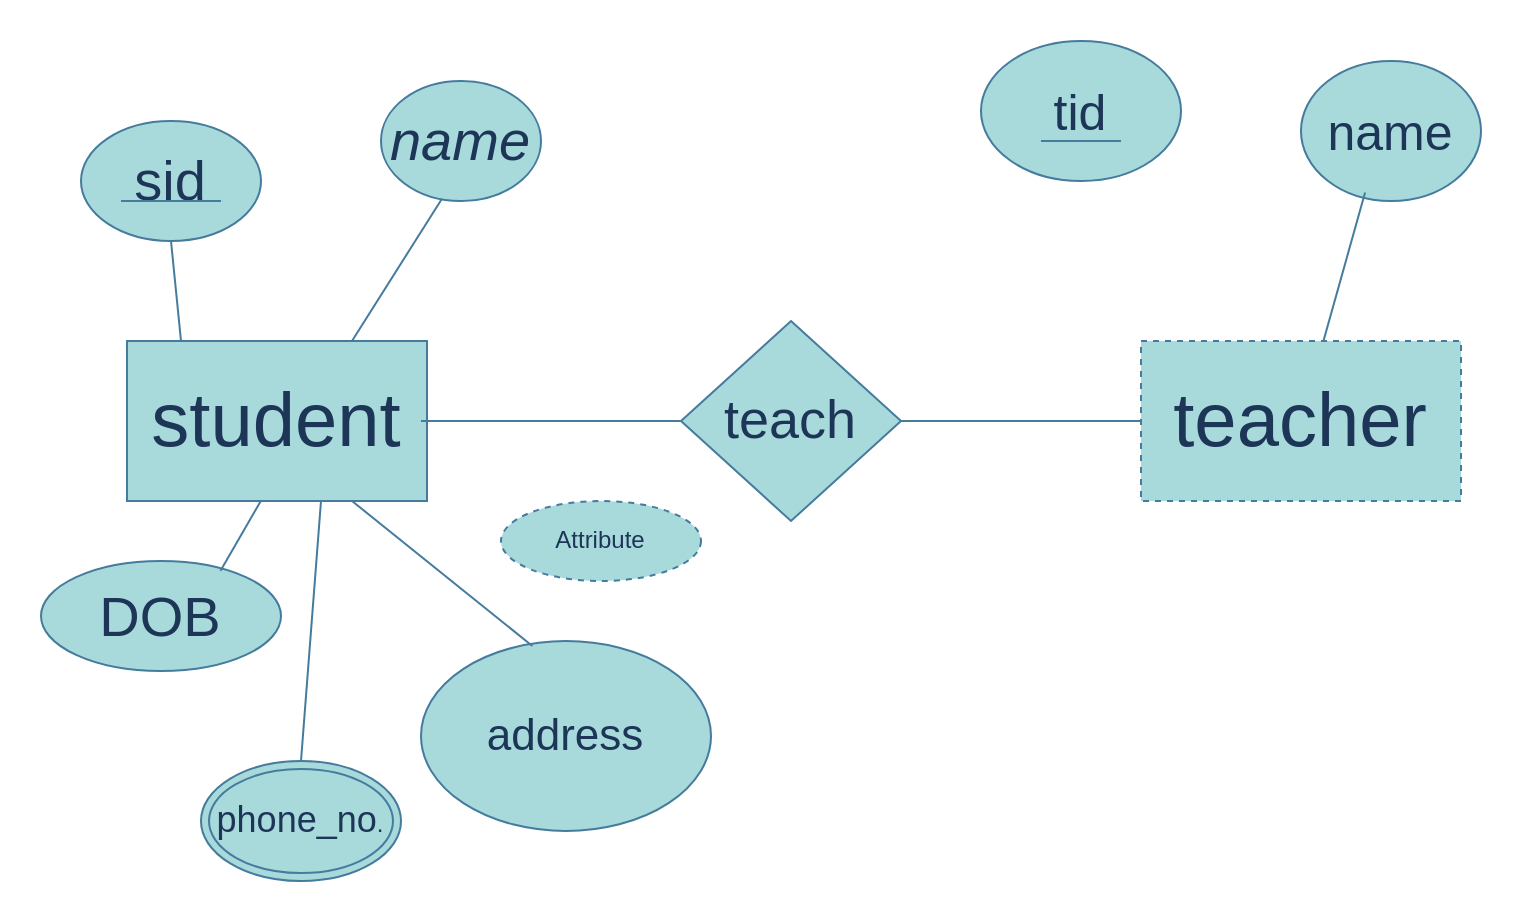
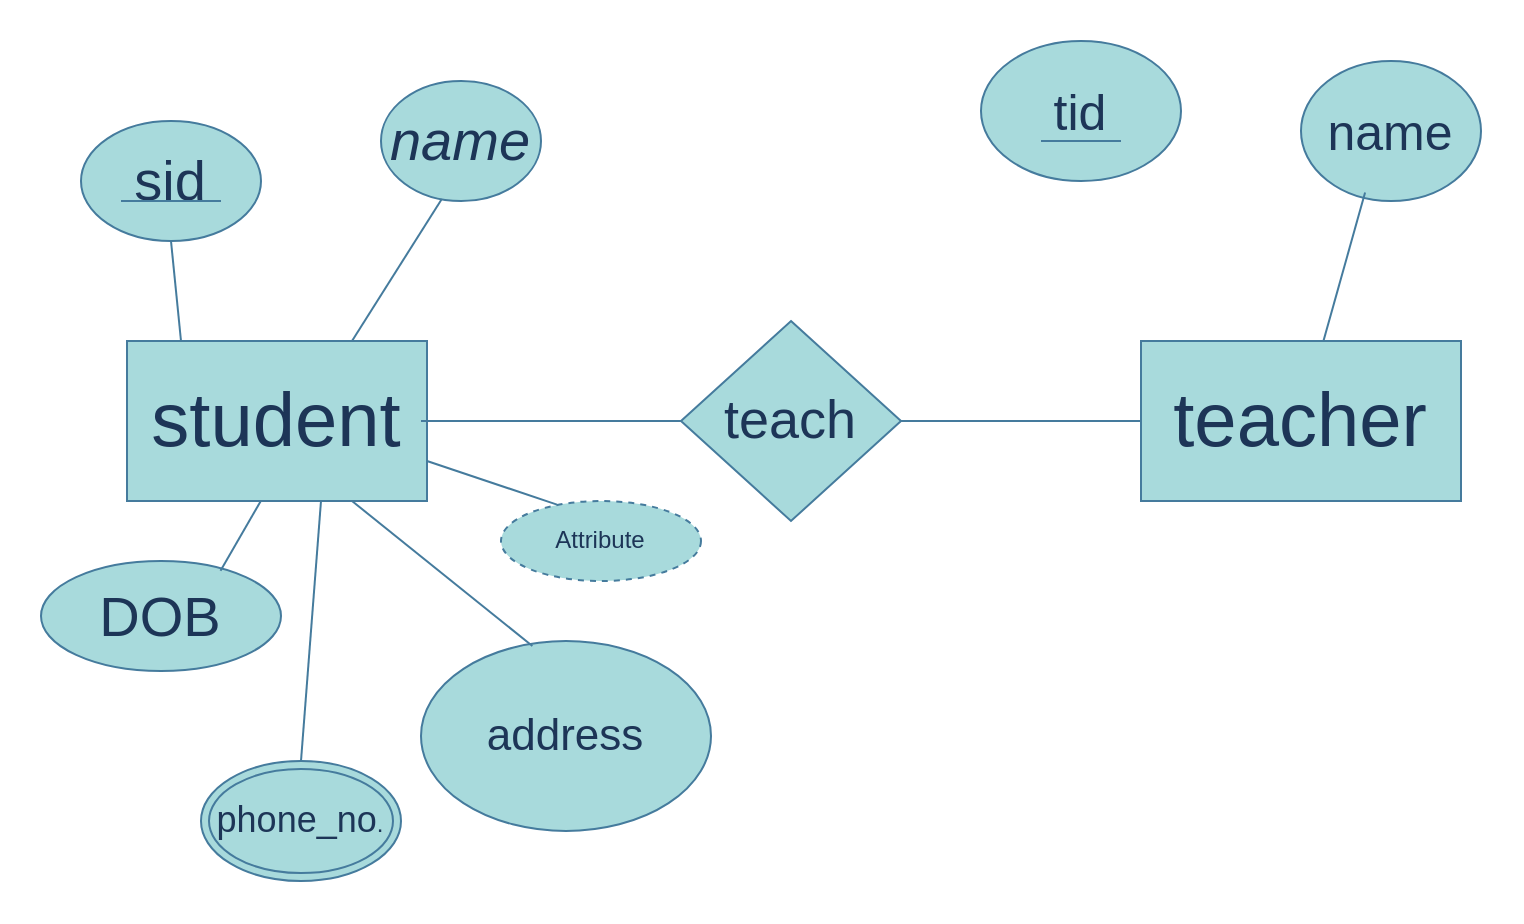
node "teacher": style dashed -> solid
edge "student" -- "Attribute": added
